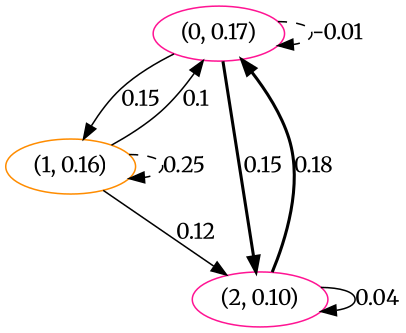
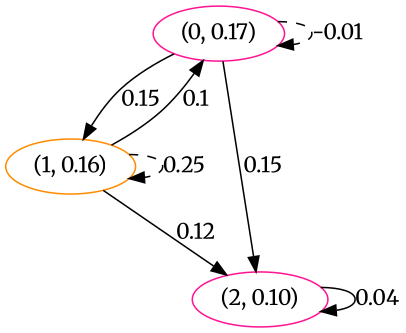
edge "(0, 0.17)" -> "(2, 0.10)": style bold -> solid
edge "(2, 0.10)" -> "(0, 0.17)": removed, label "0.18"
